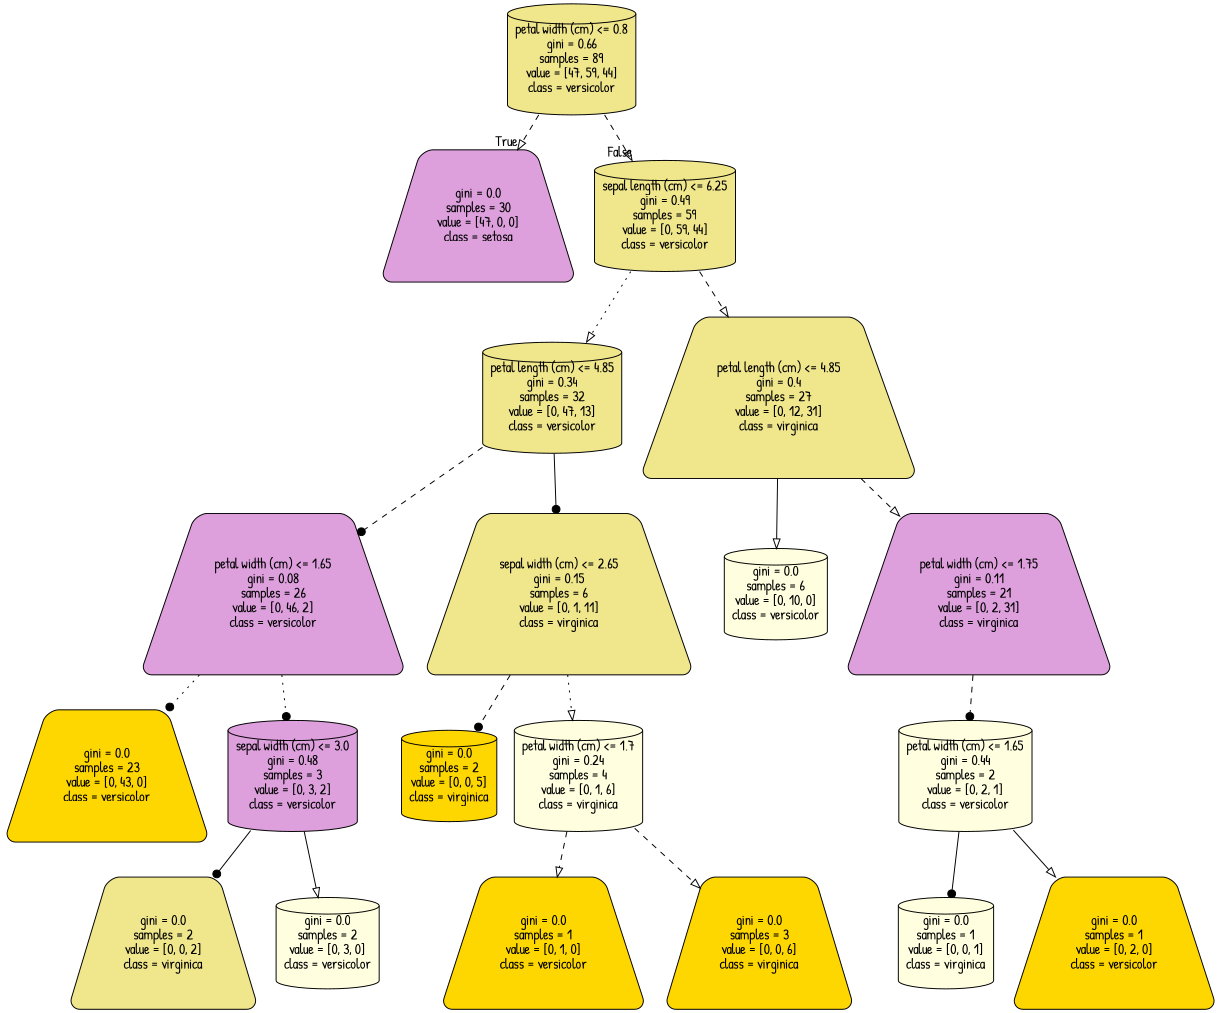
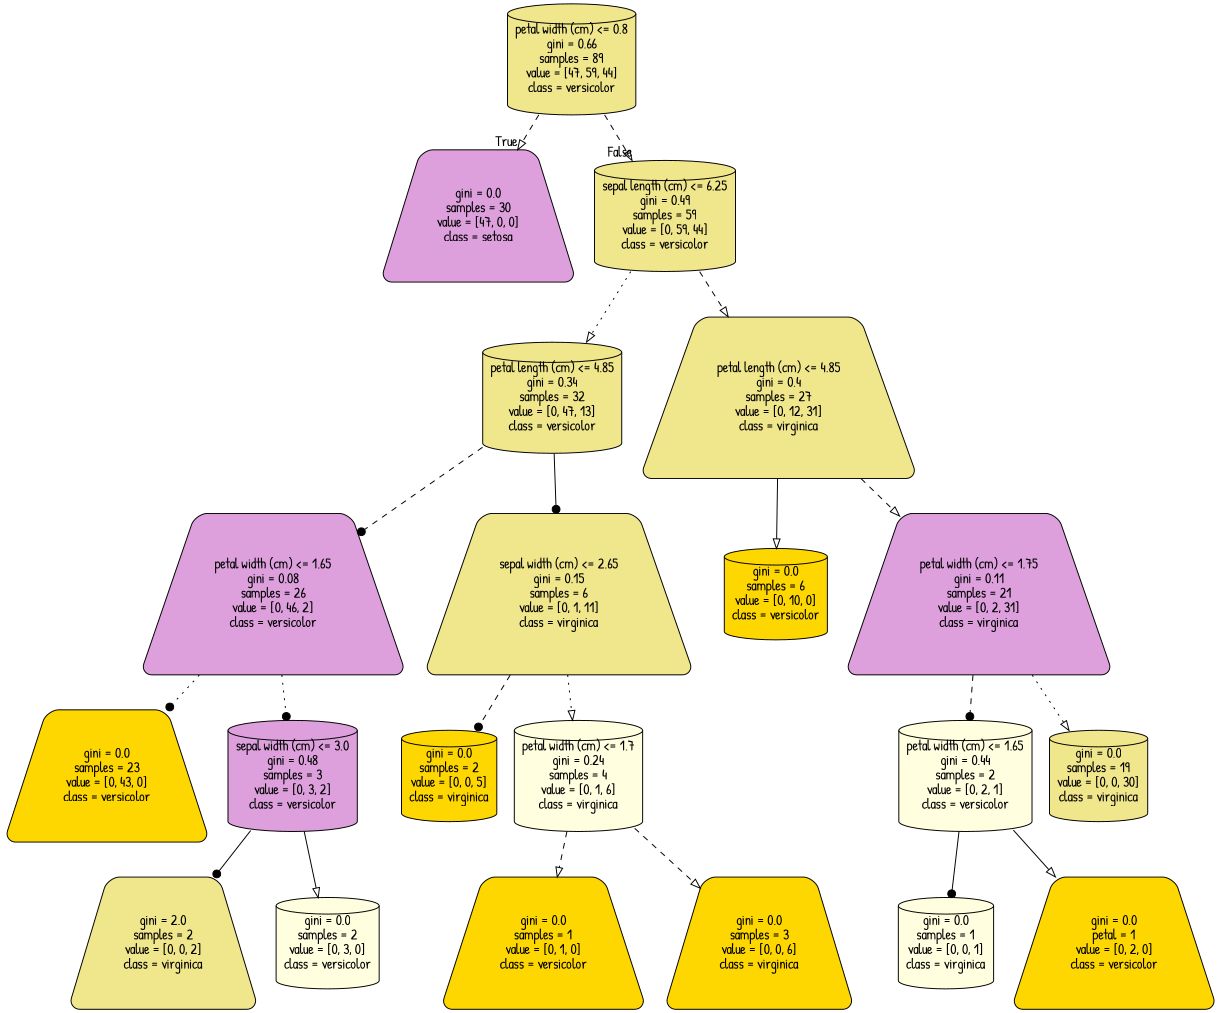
node "gini = 0.0 samples = 6 value = [0, 10, 0] class = versicolor": fillcolor lightyellow -> gold
node "gini = 0.0 samples = 19 value = [0, 0, 30] class = virginica": added
node "gini = 0.0 samples = 2 value = [0, 0, 2] class = virginica": label "gini = 0.0 samples = 2 value = [0, 0, 2] class = virginica" -> "gini = 2.0 samples = 2 value = [0, 0, 2] class = virginica"
node "gini = 0.0 samples = 1 value = [0, 2, 0] class = versicolor": label "gini = 0.0 samples = 1 value = [0, 2, 0] class = versicolor" -> "gini = 0.0 petal = 1 value = [0, 2, 0] class = versicolor"
